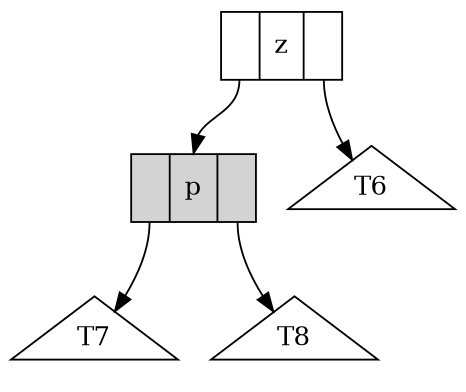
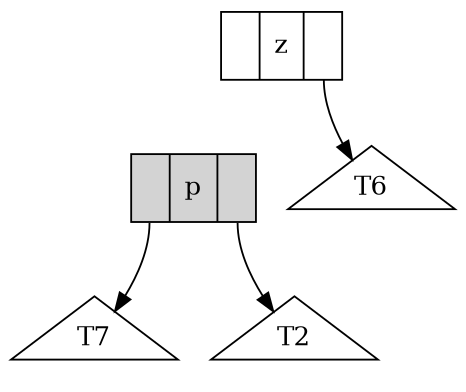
edge "z" -> "p": removed
node "T8": label "T8" -> "T2"
